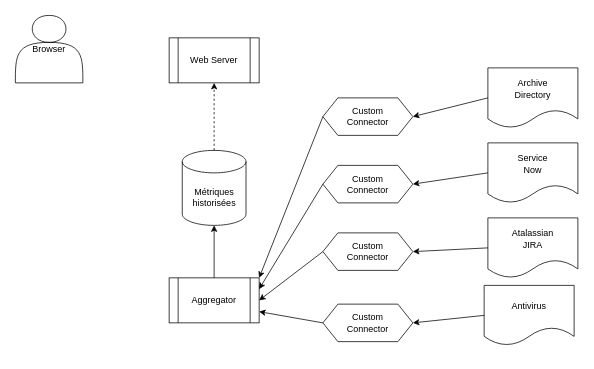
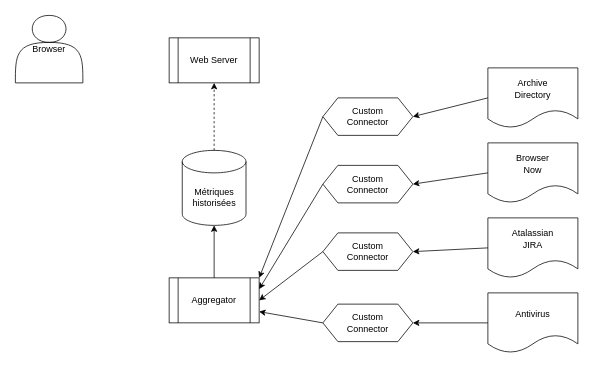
node "Service Now": label "Service Now" -> "Browser Now"
node "Antivirus": moved (529, 315) -> (533, 323)
